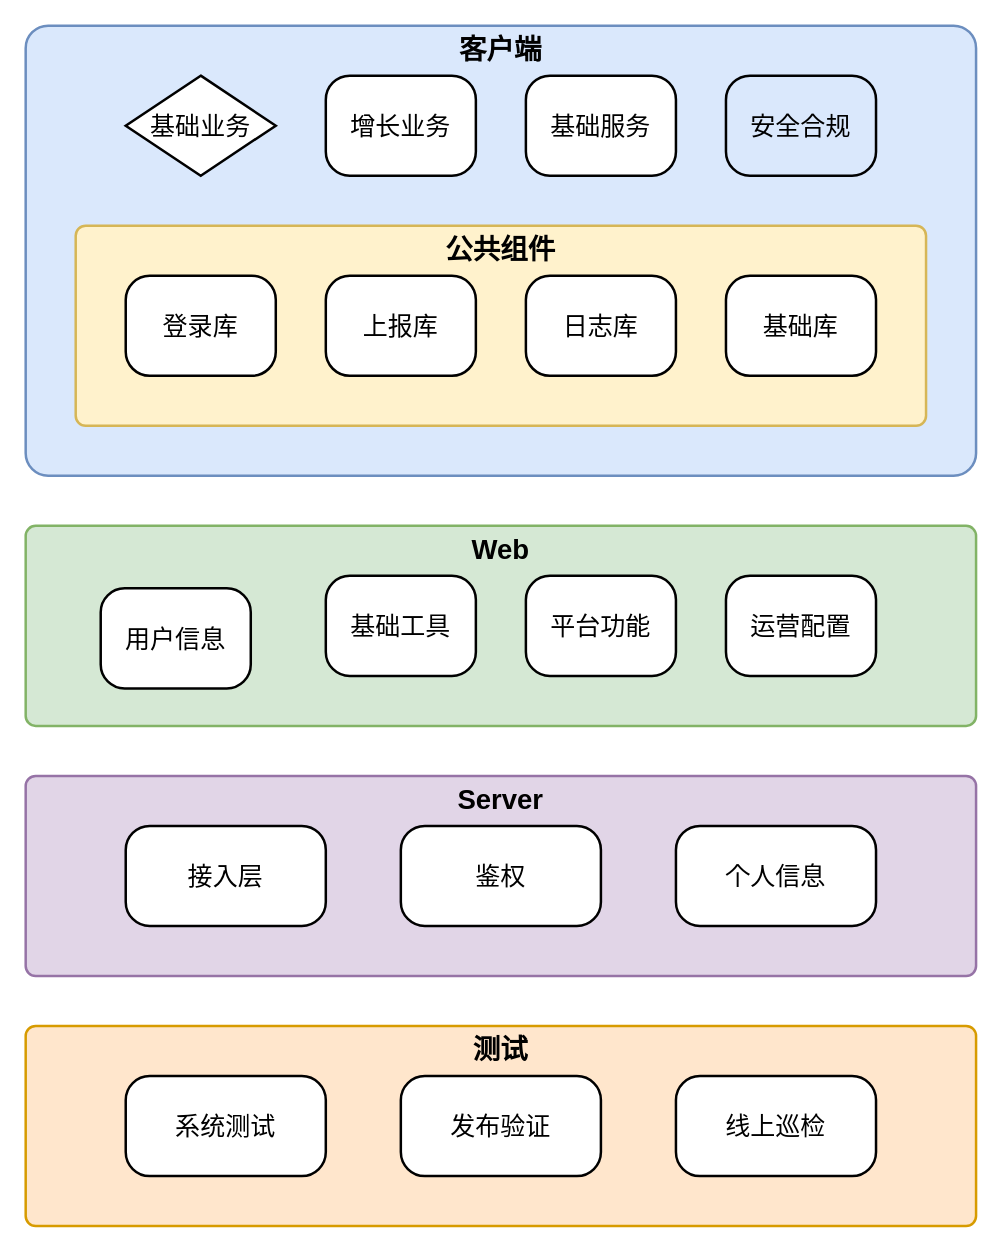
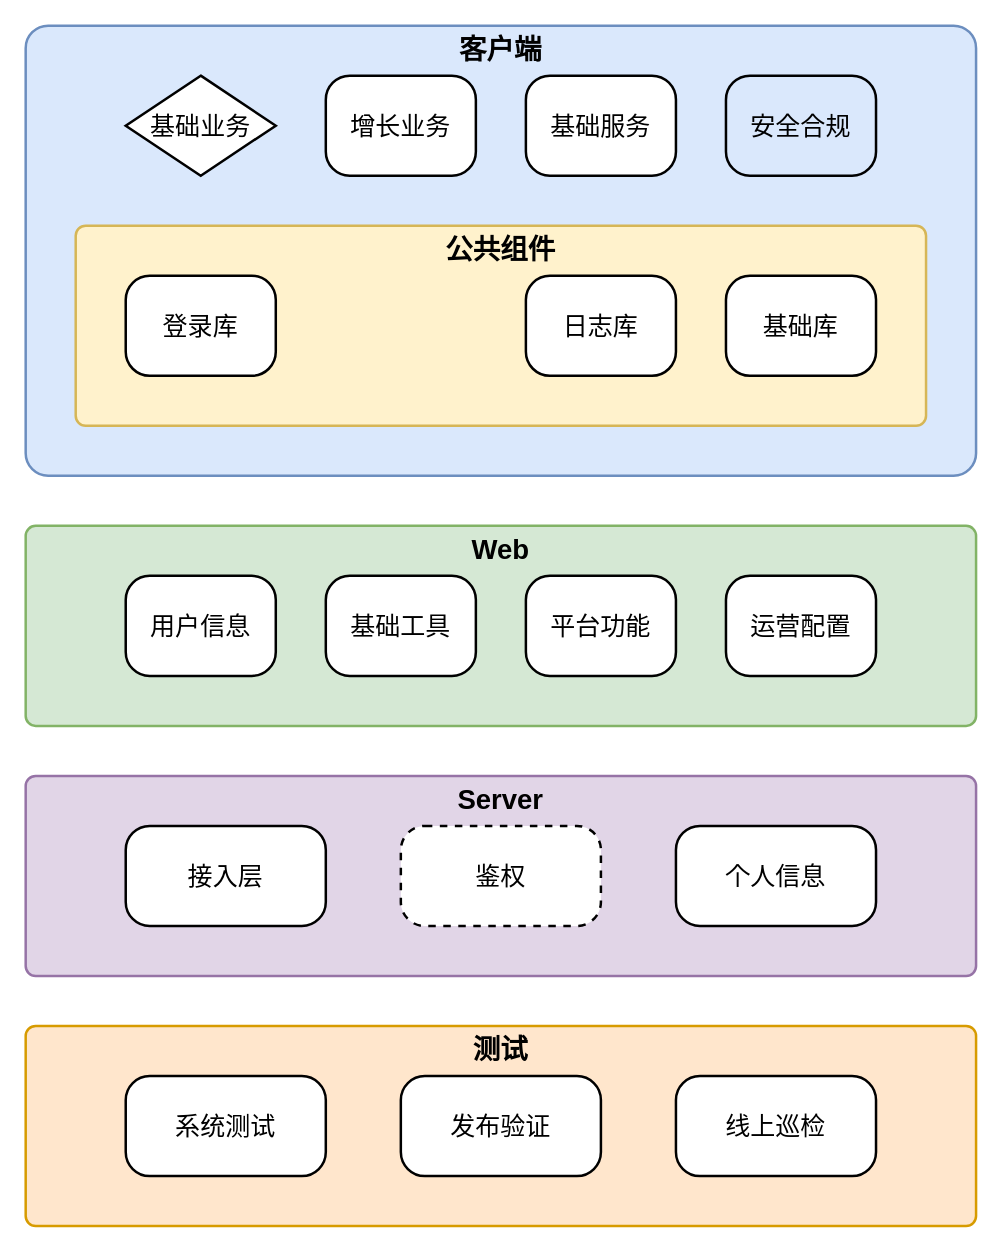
node "上报库": removed
node "用户信息": moved (176, 638) -> (201, 626)
node "鉴权": style solid -> dashed
